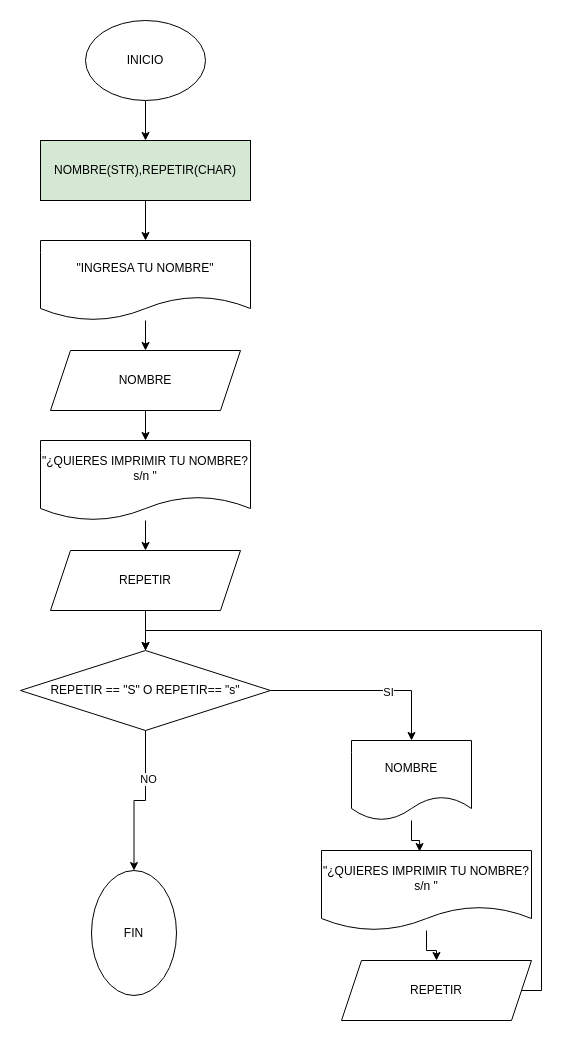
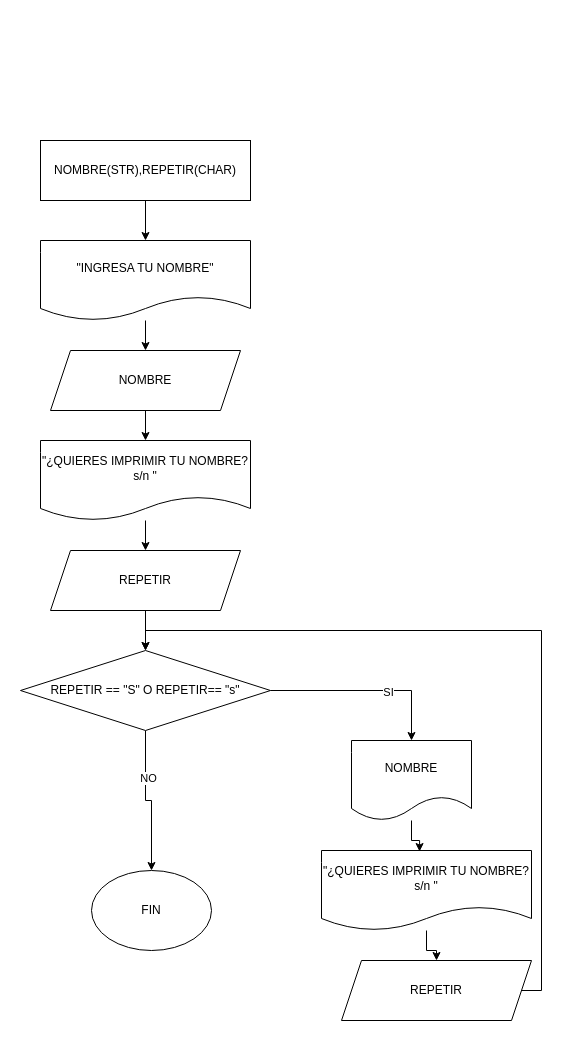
node "INICIO": removed
edge "INICIO" -> "NOMBRE(STR),REPETIR(CHAR)": removed
node "NOMBRE(STR),REPETIR(CHAR)": fillcolor #d5e8d4 -> #ffffff
node "FIN": size 85x125 -> 120x80
